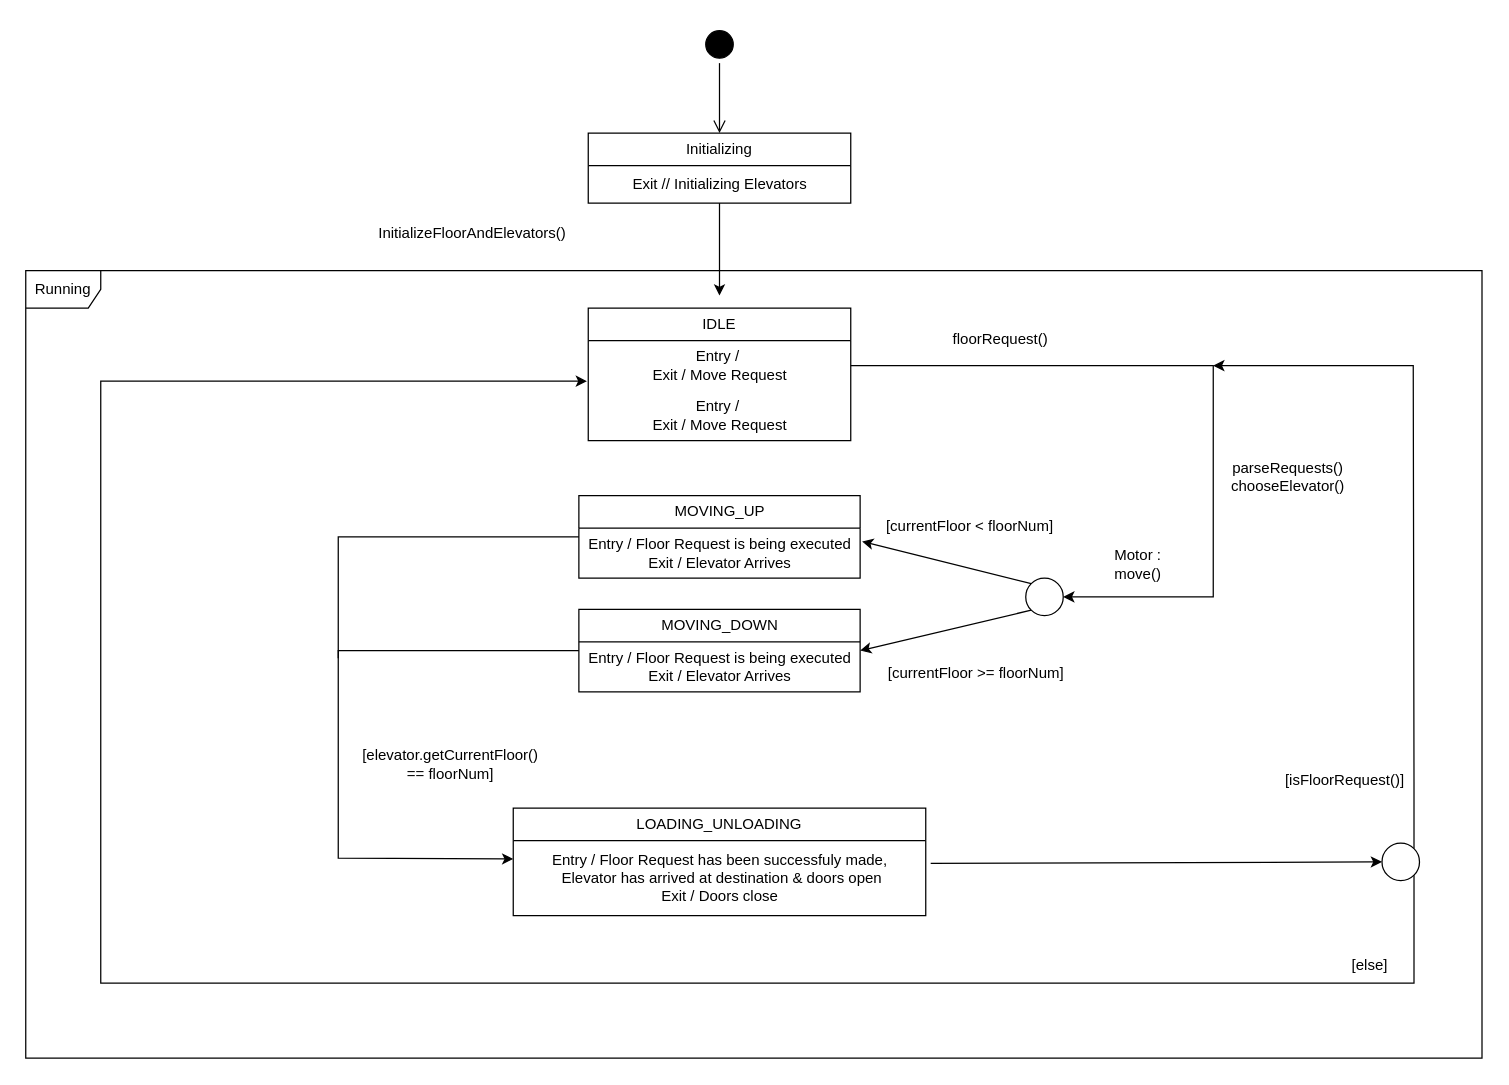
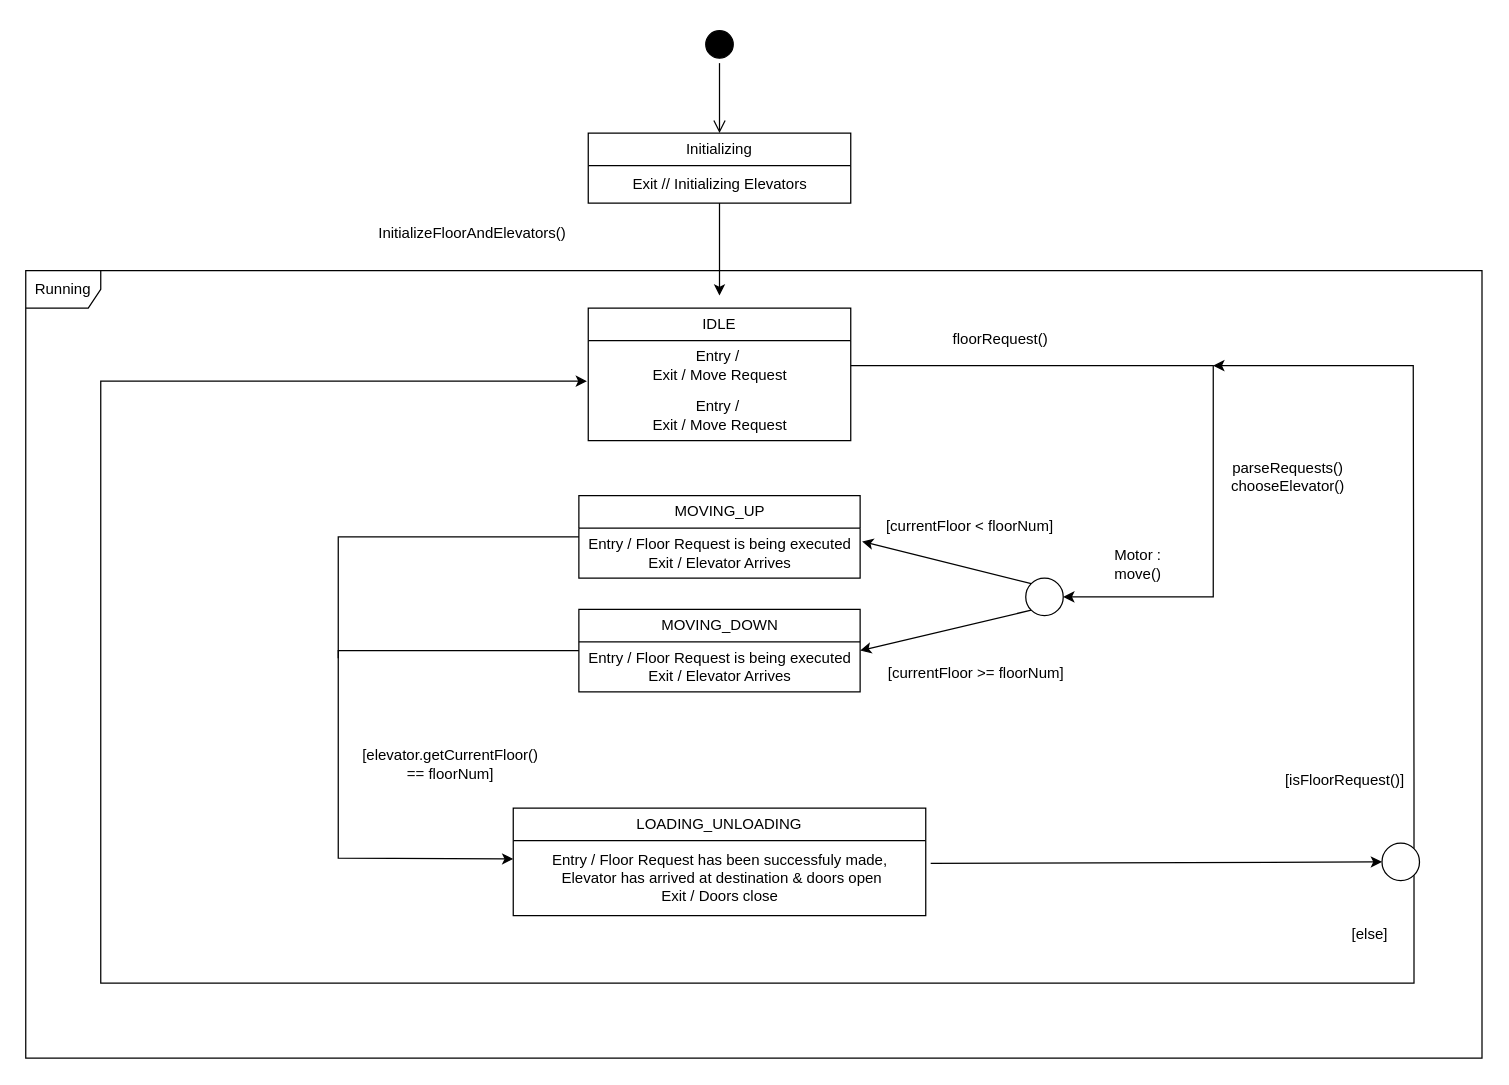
node "[else]": moved (1369, 966) -> (1369, 934)
